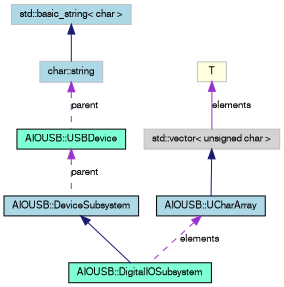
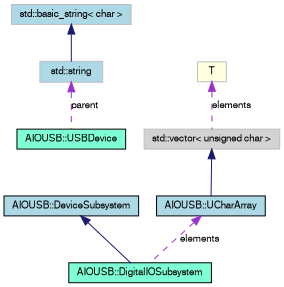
node "char::string": label "char::string" -> "std::string"
edge "std::vector< unsigned char >" -> "T": style solid -> dashed
edge "AIOUSB::DeviceSubsystem" -> "AIOUSB::USBDevice": removed, label "parent"
